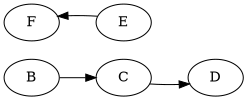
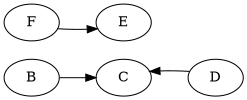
edge "E" -> "F": reversed
edge "C" -> "D": reversed
